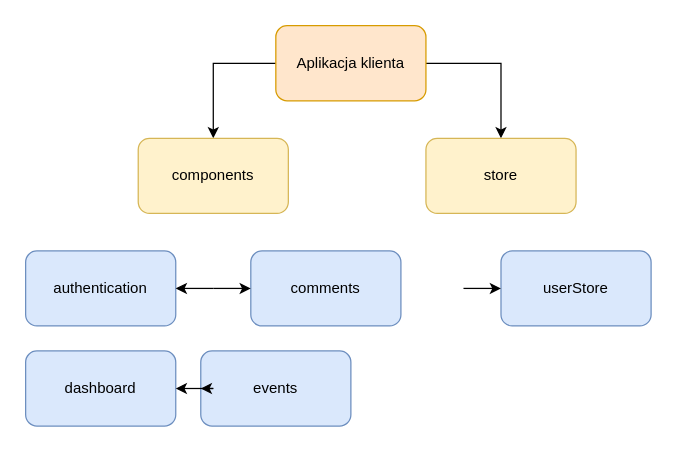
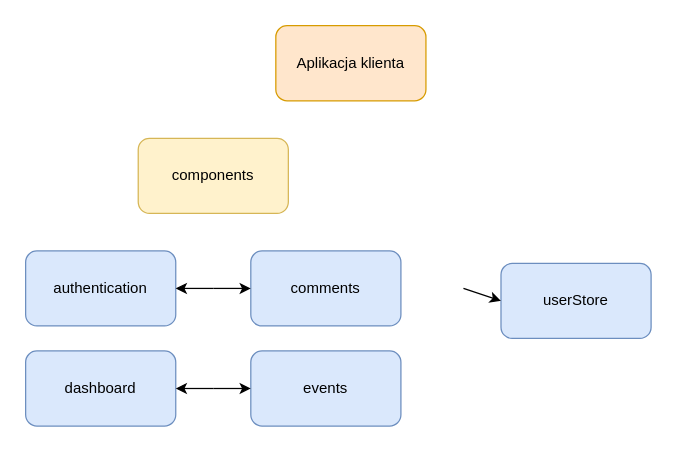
edge "Aplikacja klienta" -> "store": removed
edge "Aplikacja klienta" -> "components": removed
node "store": removed
node "userStore": moved (576, 288) -> (576, 301)
node "events": moved (276, 388) -> (326, 388)
